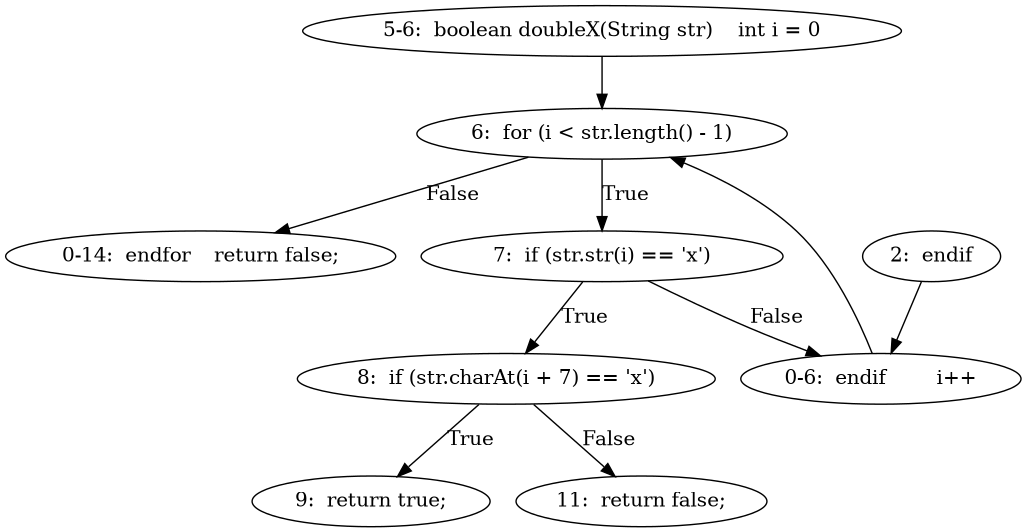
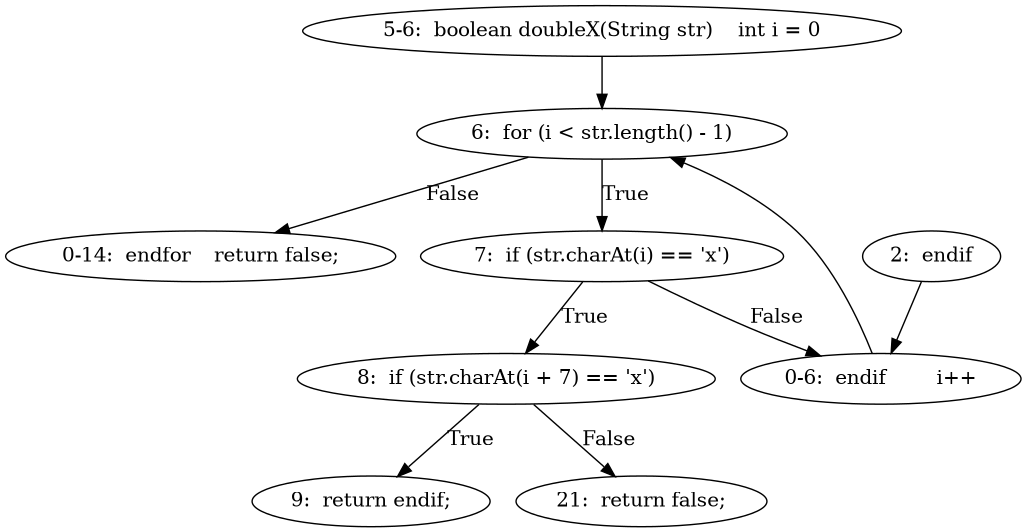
node "7:  if (str.str(i) == 'x')": label "7:  if (str.str(i) == 'x')" -> "7:  if (str.charAt(i) == 'x')"
node "9:  return true;": label "9:  return true;" -> "9:  return endif;"
node "11:  return false;": label "11:  return false;" -> "21:  return false;"
